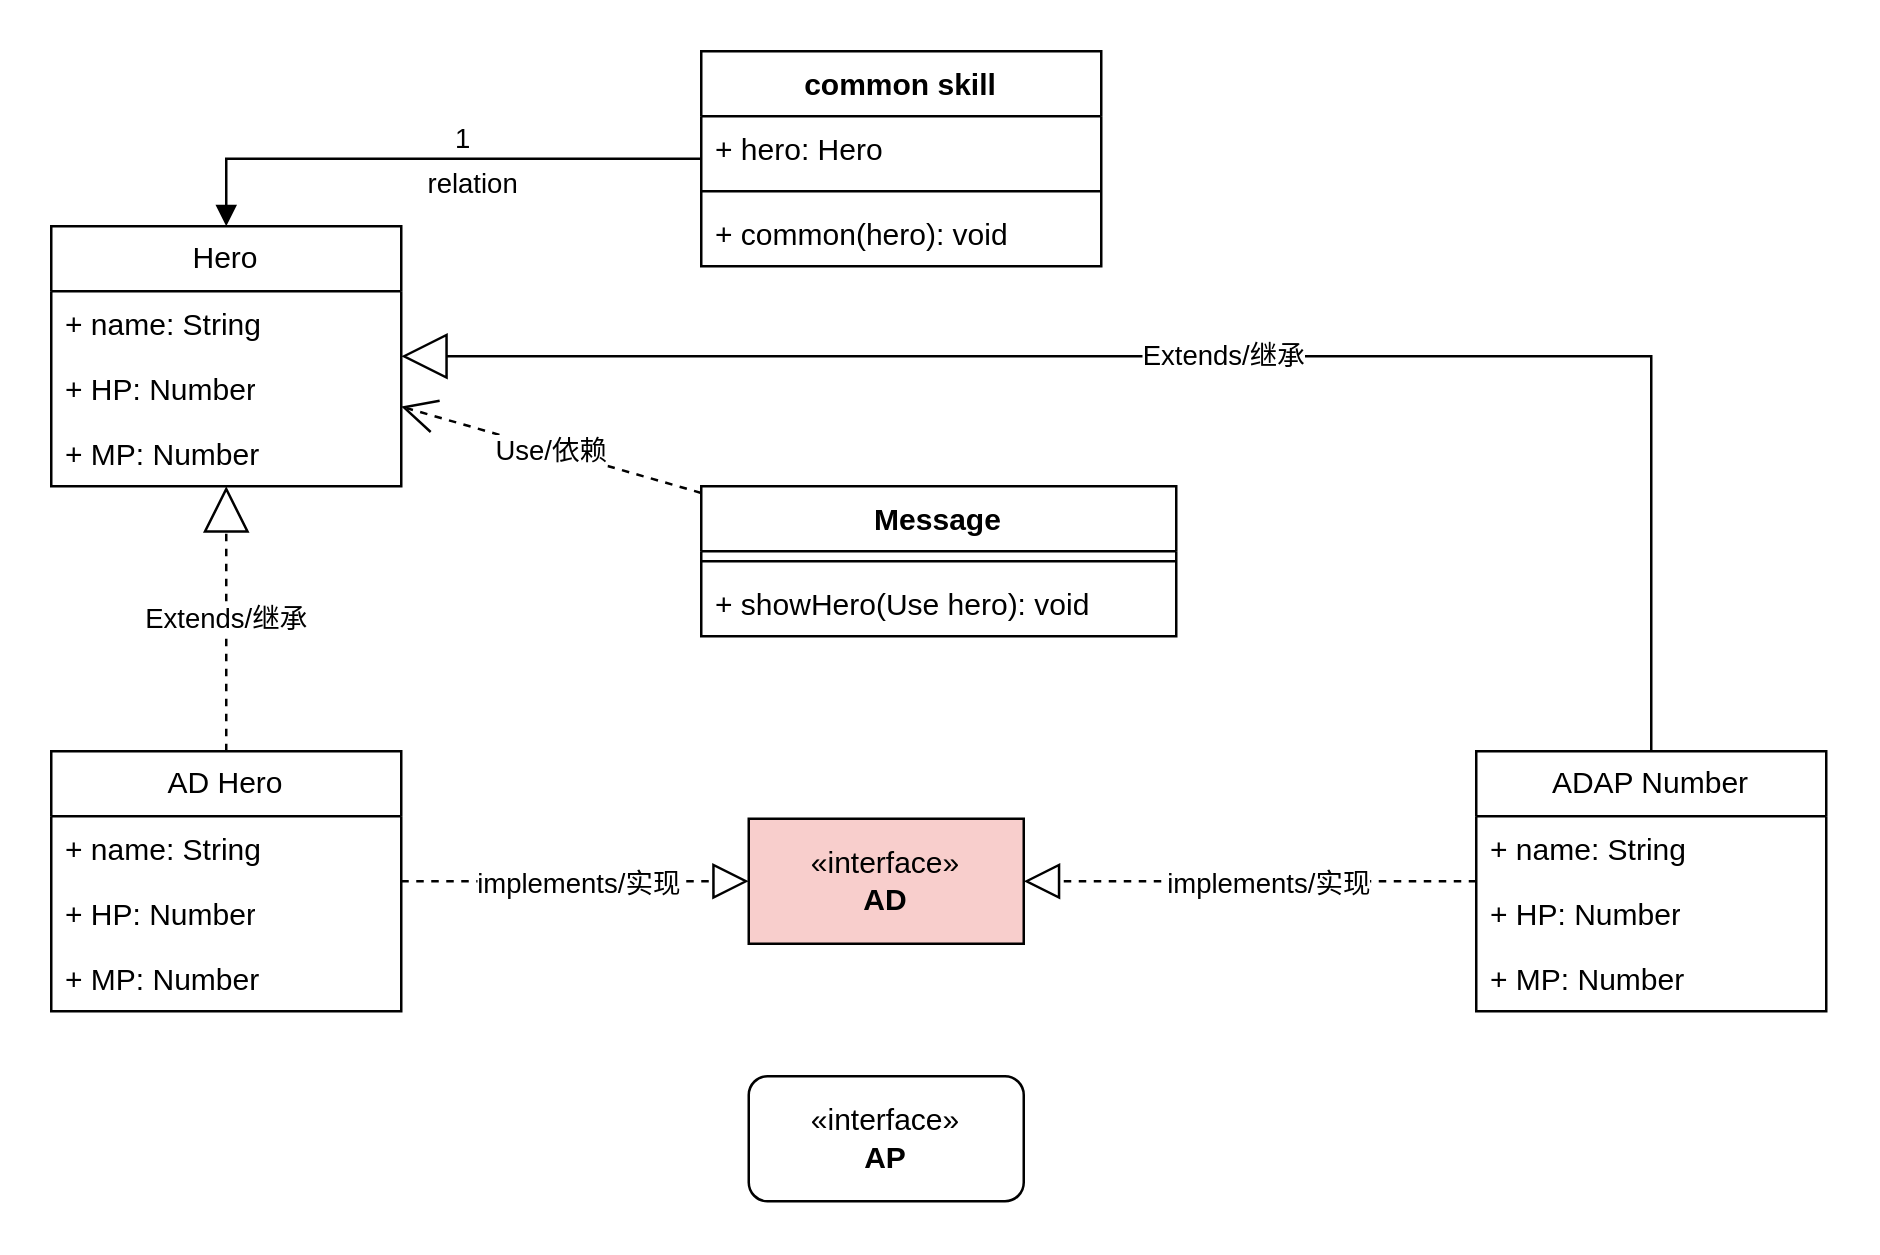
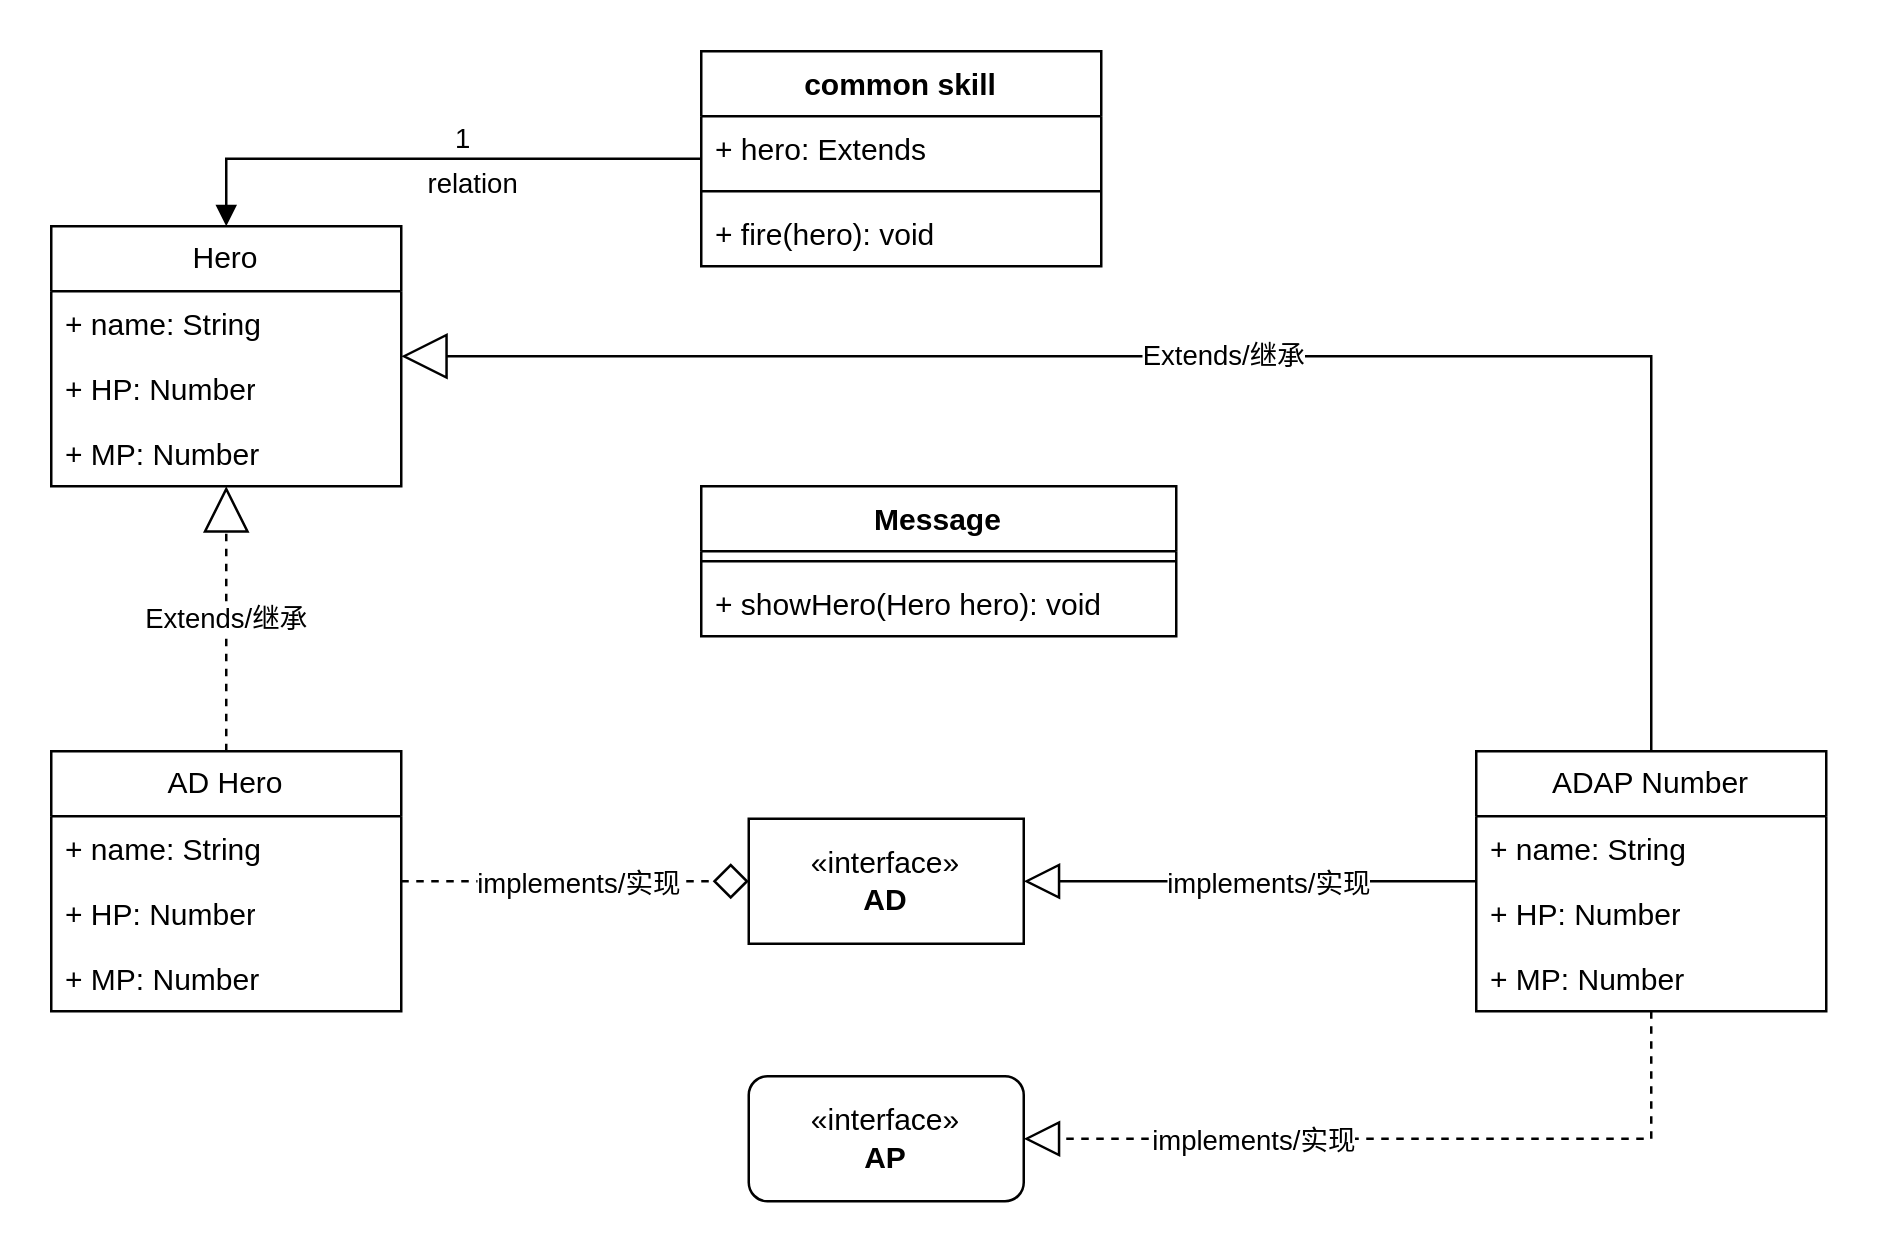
node "+ hero: Hero": label "+ hero: Hero" -> "+ hero: Extends"
node "+ common(hero): void": label "+ common(hero): void" -> "+ fire(hero): void"
edge "Message" -> "Hero": removed, label "Use/依赖"
node "+ showHero(Use hero): void": label "+ showHero(Use hero): void" -> "+ showHero(Hero hero): void"
edge "AD Hero" -> "«interface» AD": arrowhead block -> diamond
node "«interface» AD": fillcolor #f8cecc -> #ffffff
edge "ADAP Number" -> "«interface» AD": style dashed -> solid
edge "ADAP Number" -> "«interface» AP": added, label "implements/实现"
